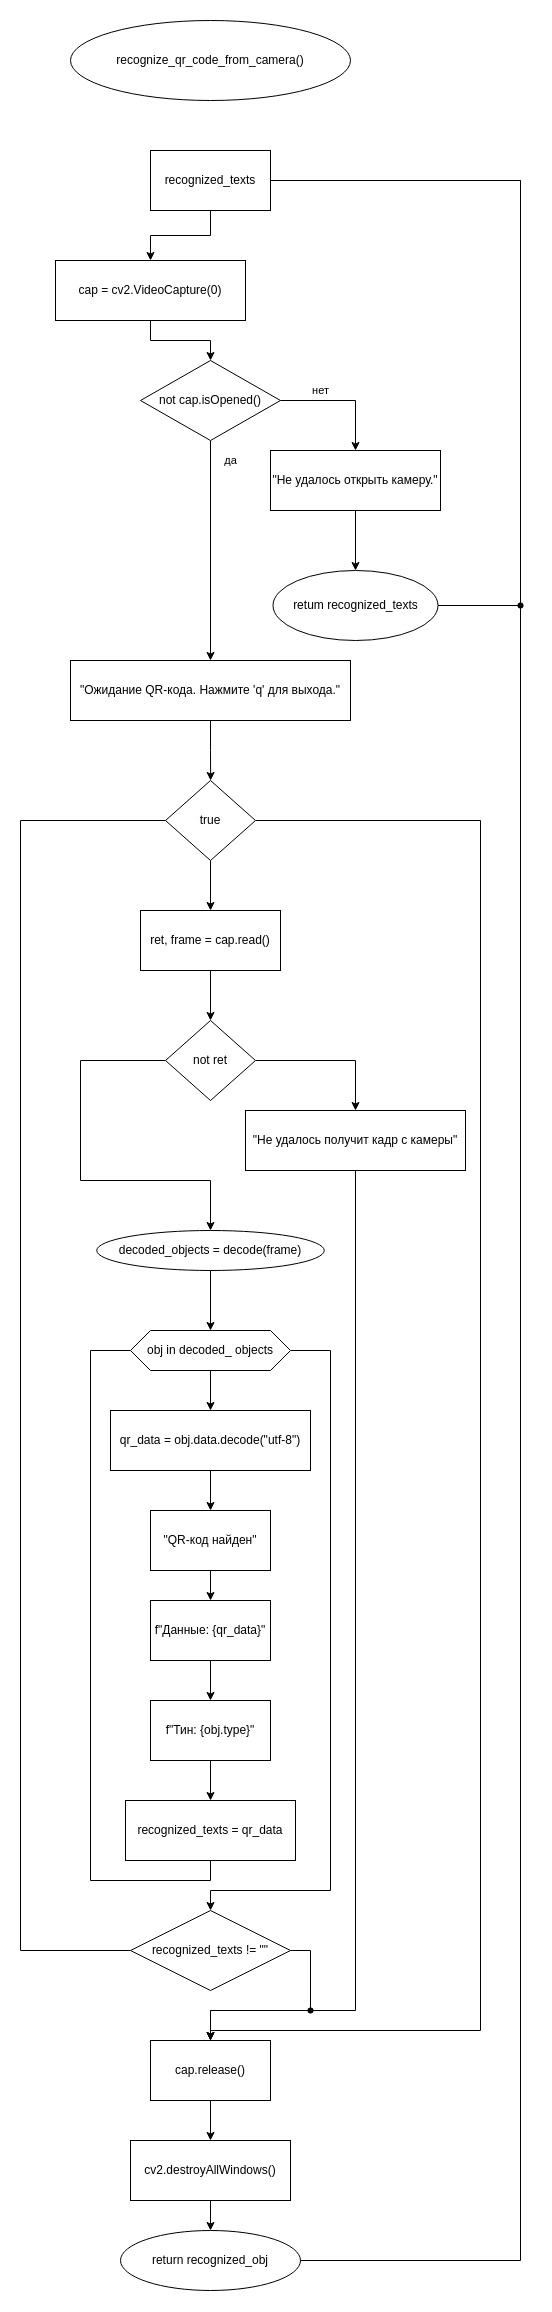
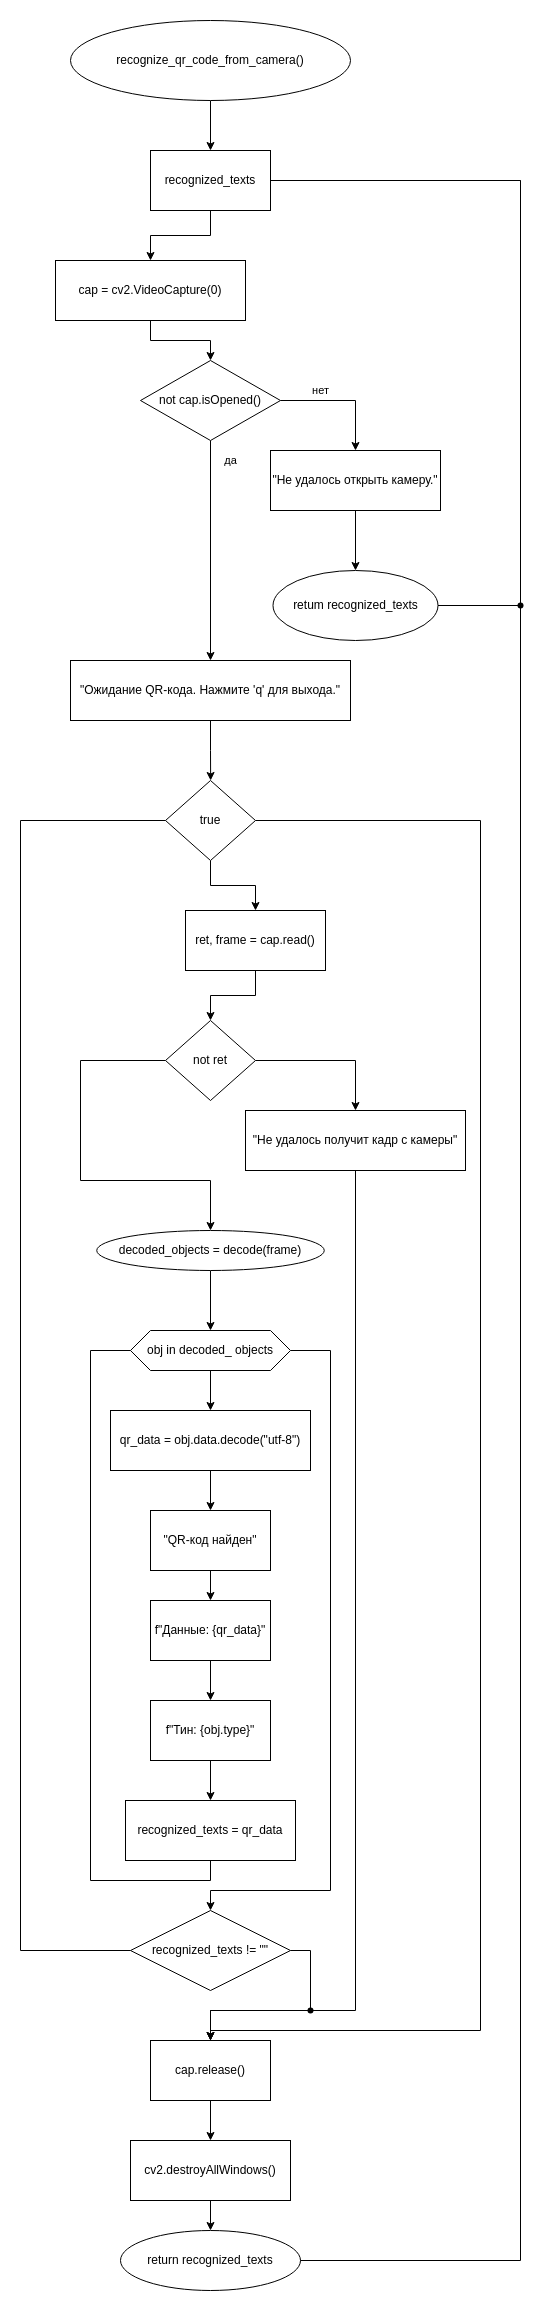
edge "recognize_qr_code_from_camera()" -> "recognized_texts": added
node "ret, frame = cap.read()": moved (211, 941) -> (256, 941)
node "return recognized_obj": label "return recognized_obj" -> "return recognized_texts"
